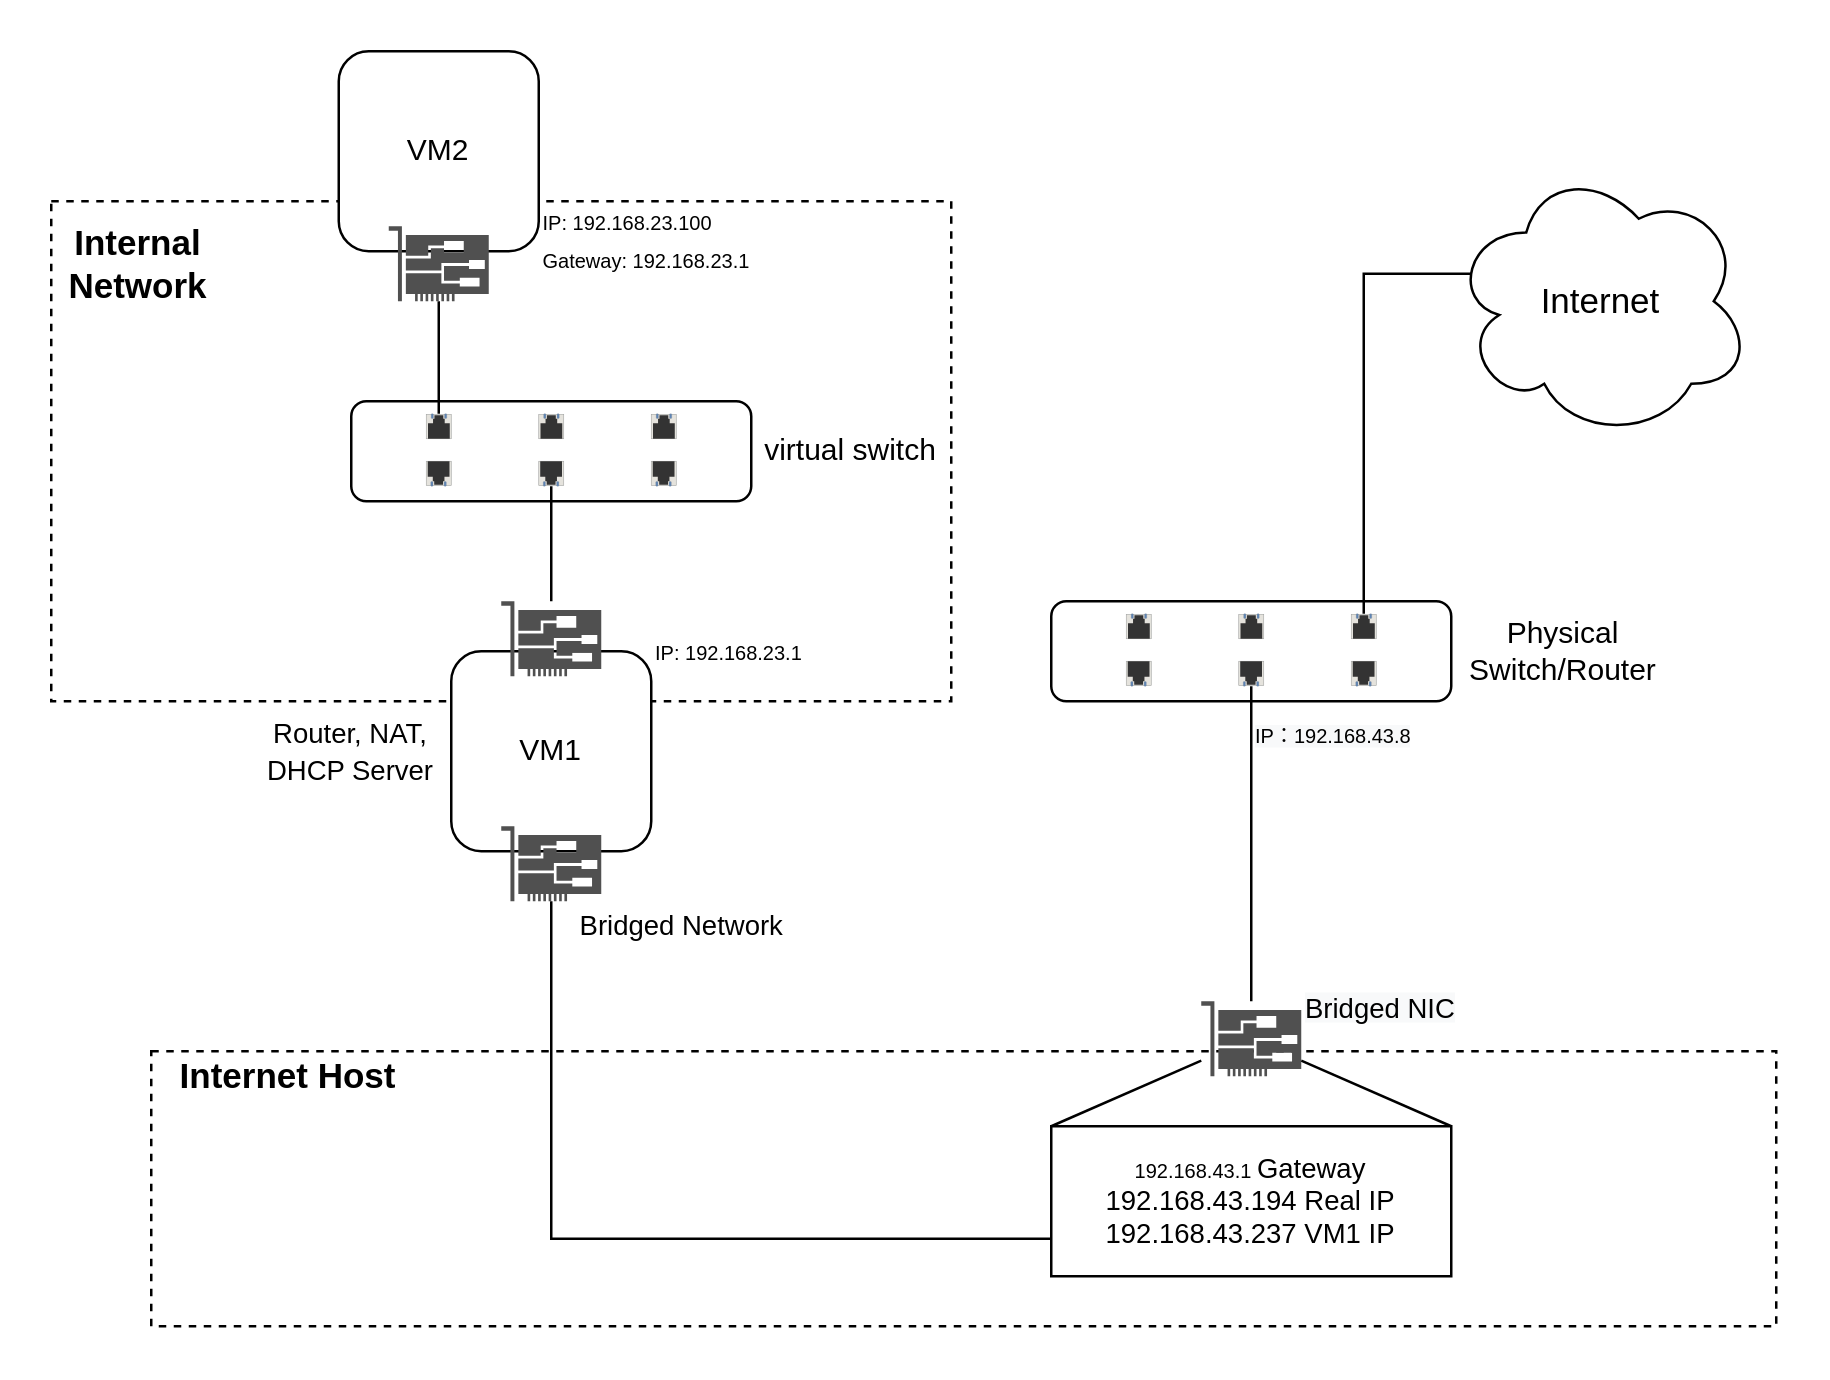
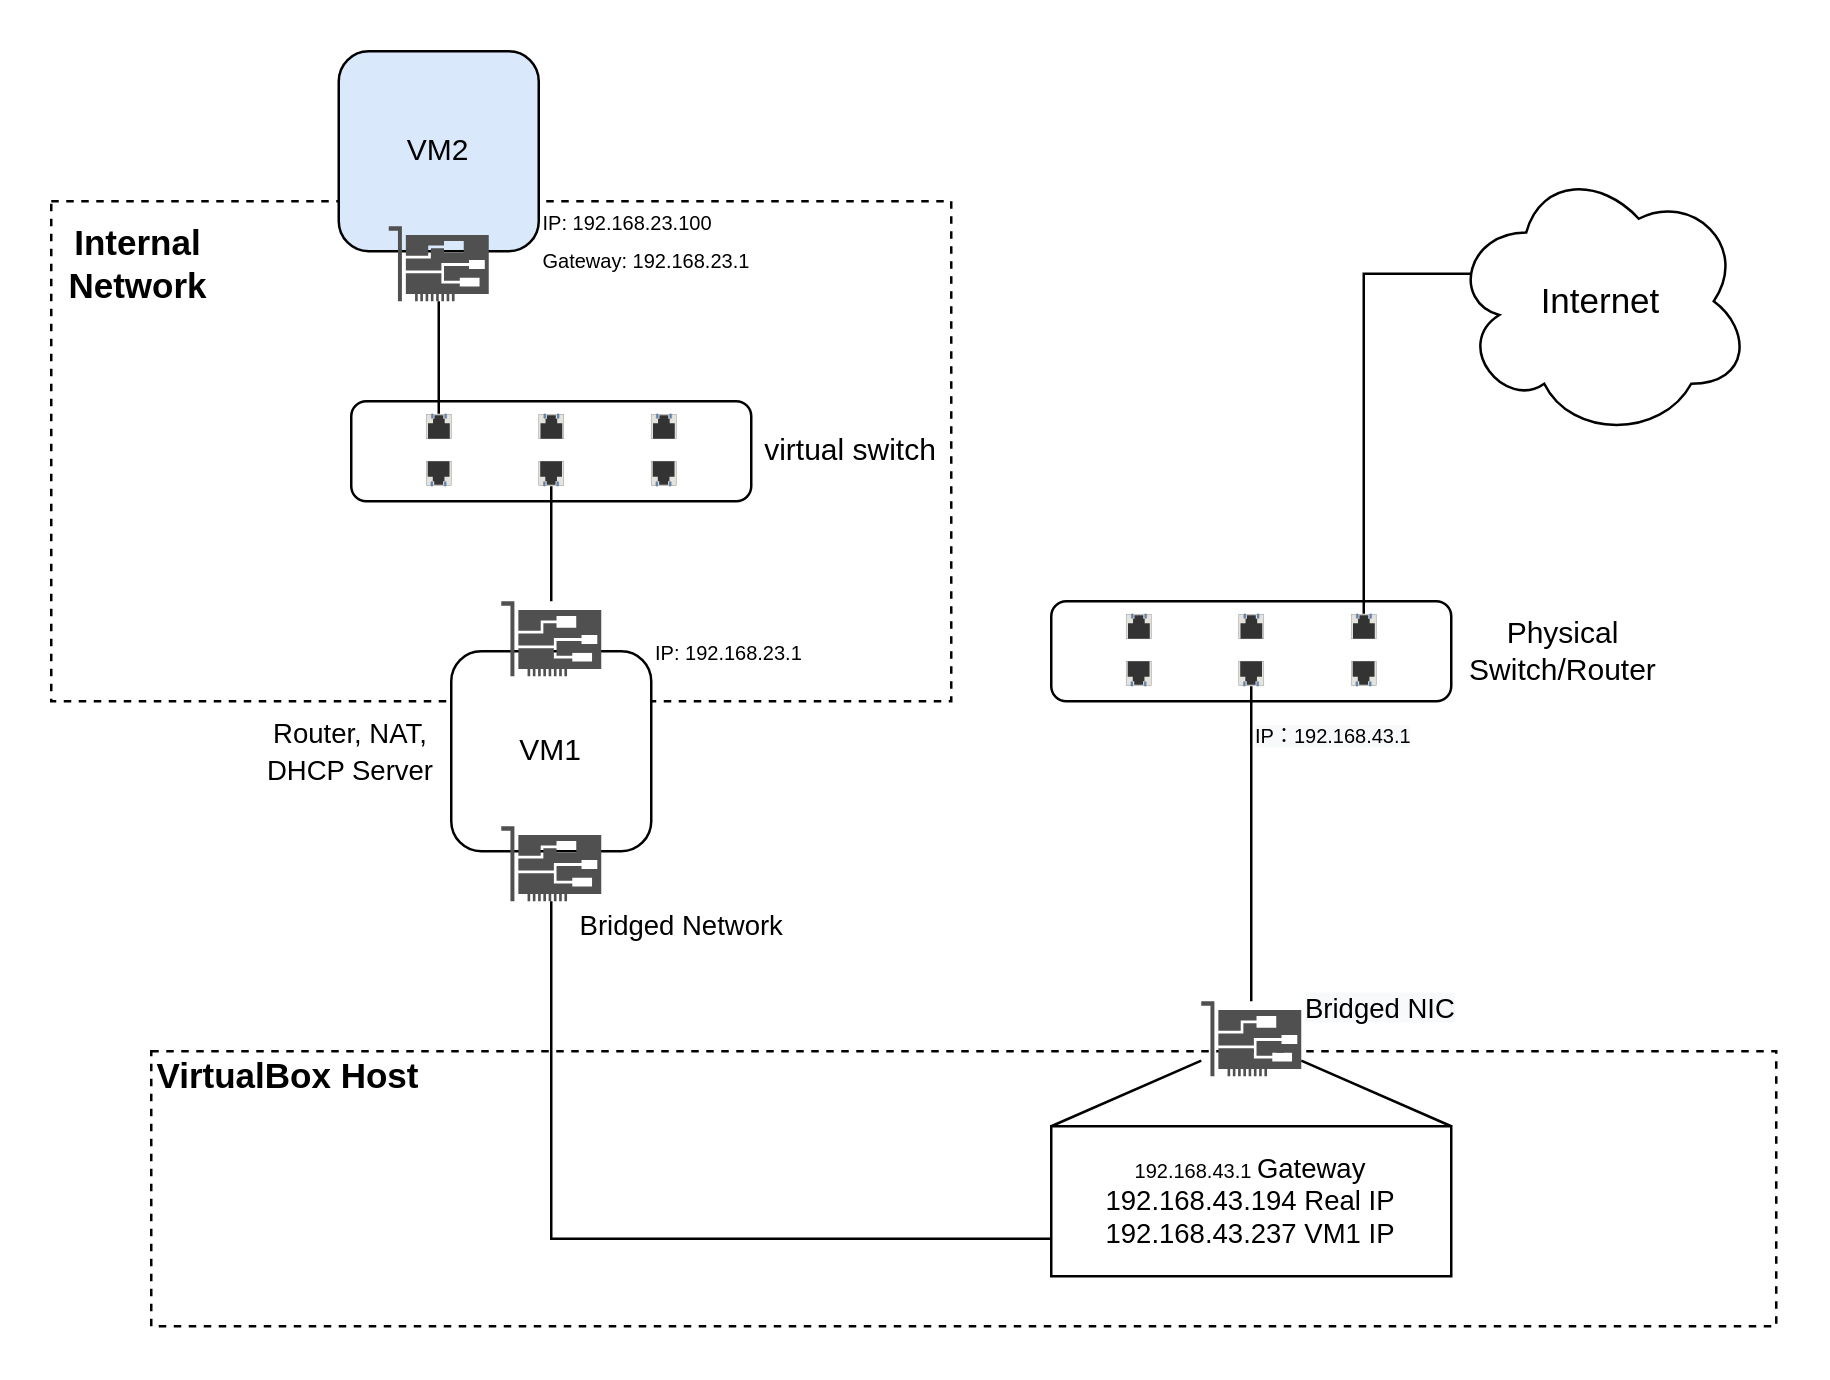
node "VM2": fillcolor #ffffff -> #dae8fc
node "IP：192.168.43.8": label "IP：192.168.43.8" -> "IP：192.168.43.1"
node "Internet Host": label "Internet Host" -> "VirtualBox Host"
